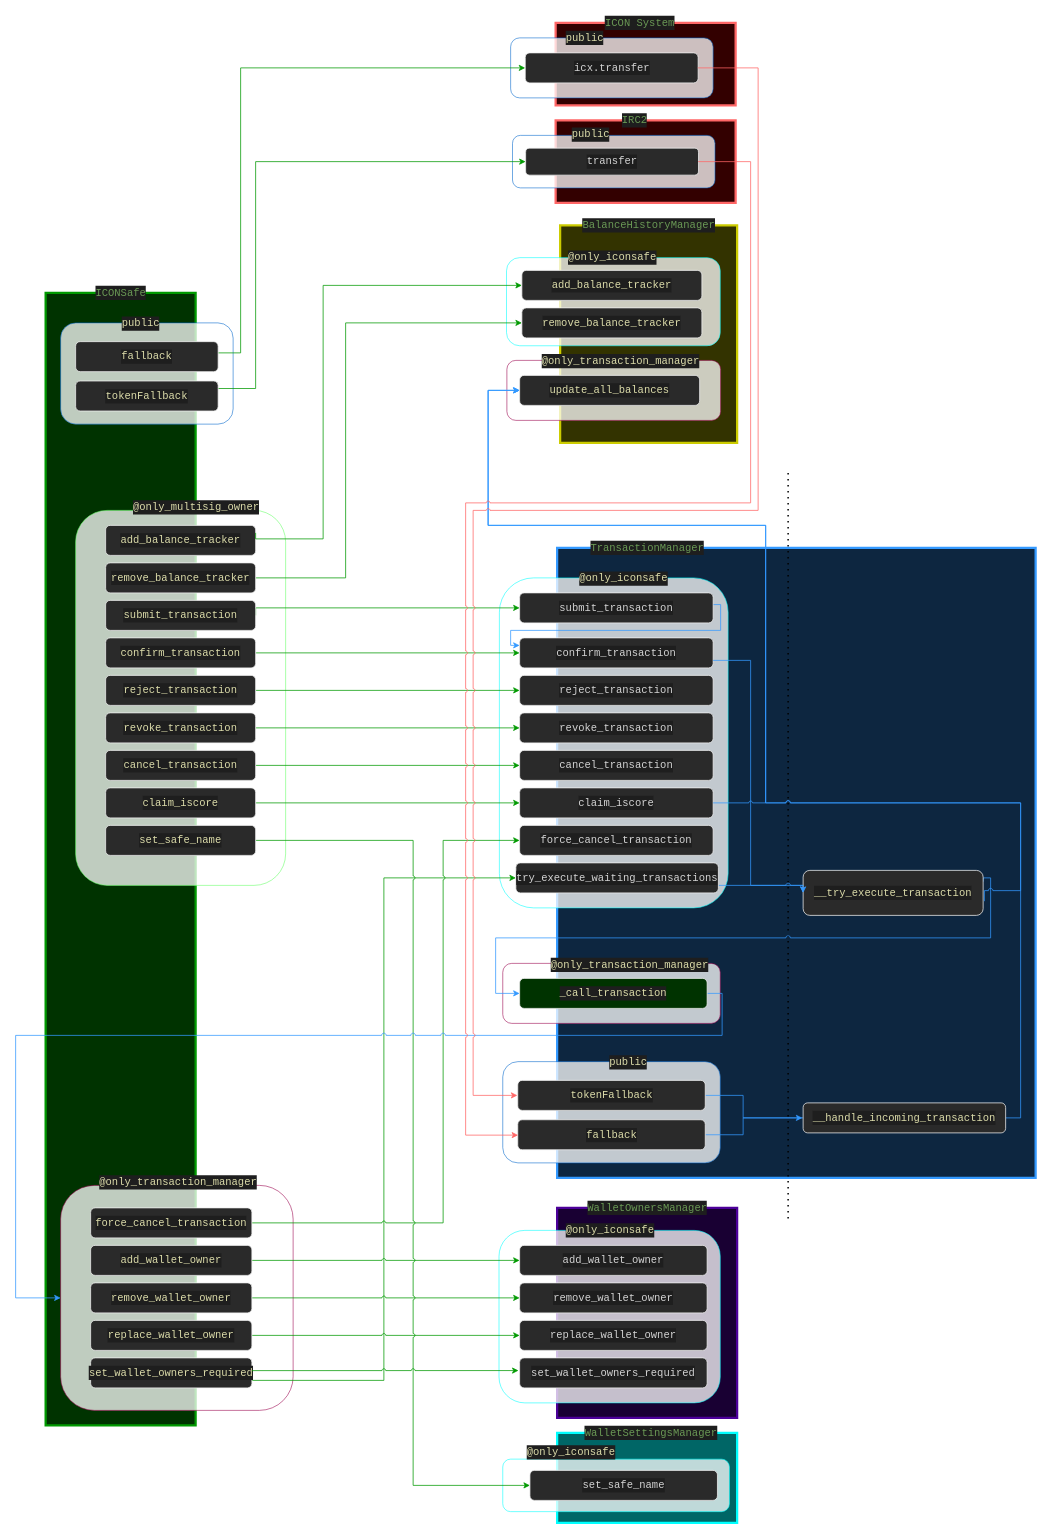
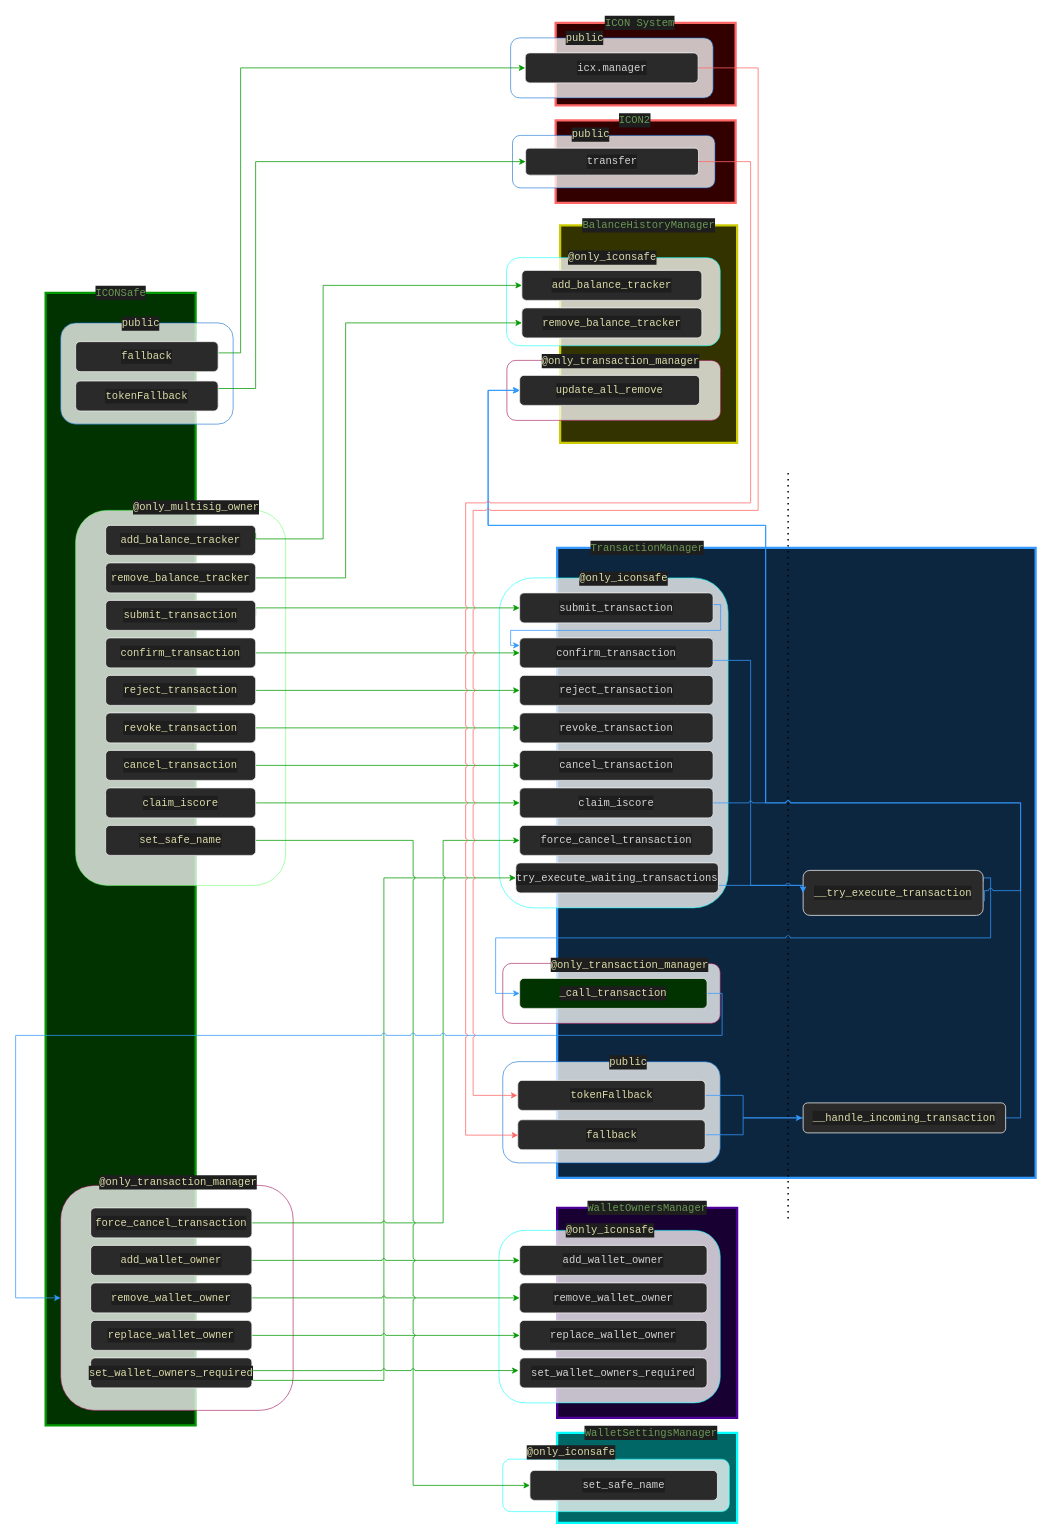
node "icx.transfer": label "icx.transfer" -> "icx.manager"
node "IRC2": label "IRC2" -> "ICON2"
node "update_all_balances": label "update_all_balances" -> "update_all_remove"
